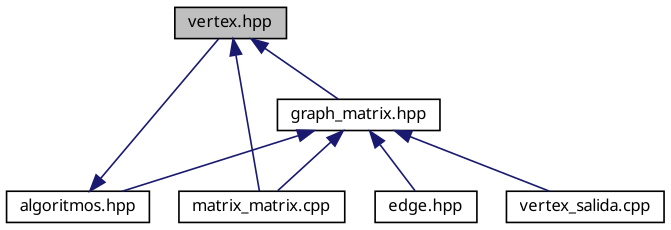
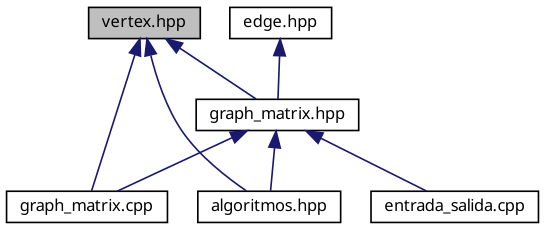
edge "vertex.hpp" -> "algoritmos.hpp": reversed
edge "edge.hpp" -> "graph_matrix.hpp": reversed
node "matrix_matrix.cpp": label "matrix_matrix.cpp" -> "graph_matrix.cpp"
node "vertex_salida.cpp": label "vertex_salida.cpp" -> "entrada_salida.cpp"
